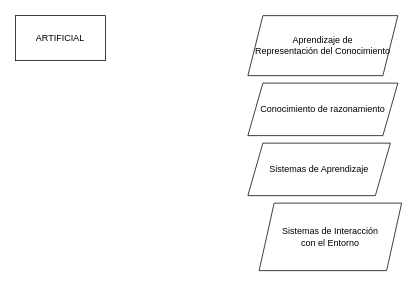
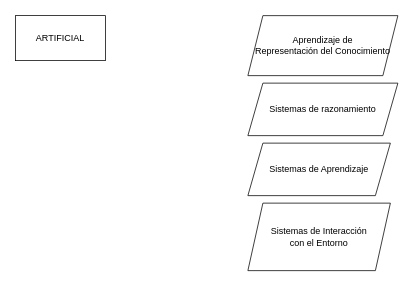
node "Conocimiento de razonamiento": label "Conocimiento de razonamiento" -> "Sistemas de razonamiento"
node "Sistemas de Interacción con el Entorno": moved (330, 237) -> (319, 237)
